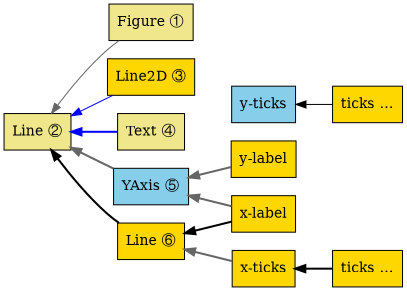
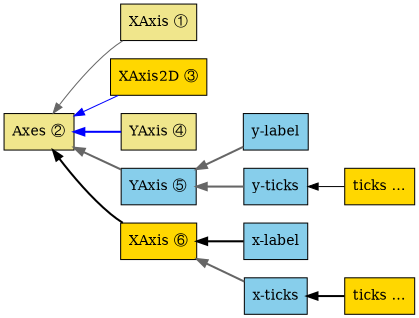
node "Figure ①": label "Figure ①" -> "XAxis ①"
node "Line2D ③": label "Line2D ③" -> "XAxis2D ③"
node "Line ②": label "Line ②" -> "Axes ②"
node "Text ④": label "Text ④" -> "YAxis ④"
node "y-label": fillcolor gold -> skyblue
edge "x-label" -> "YAxis ⑤": now "y-ticks" -> "YAxis ⑤"
node "x-label": fillcolor gold -> skyblue
node "Line ⑥": label "Line ⑥" -> "XAxis ⑥"
node "x-ticks": fillcolor gold -> skyblue
